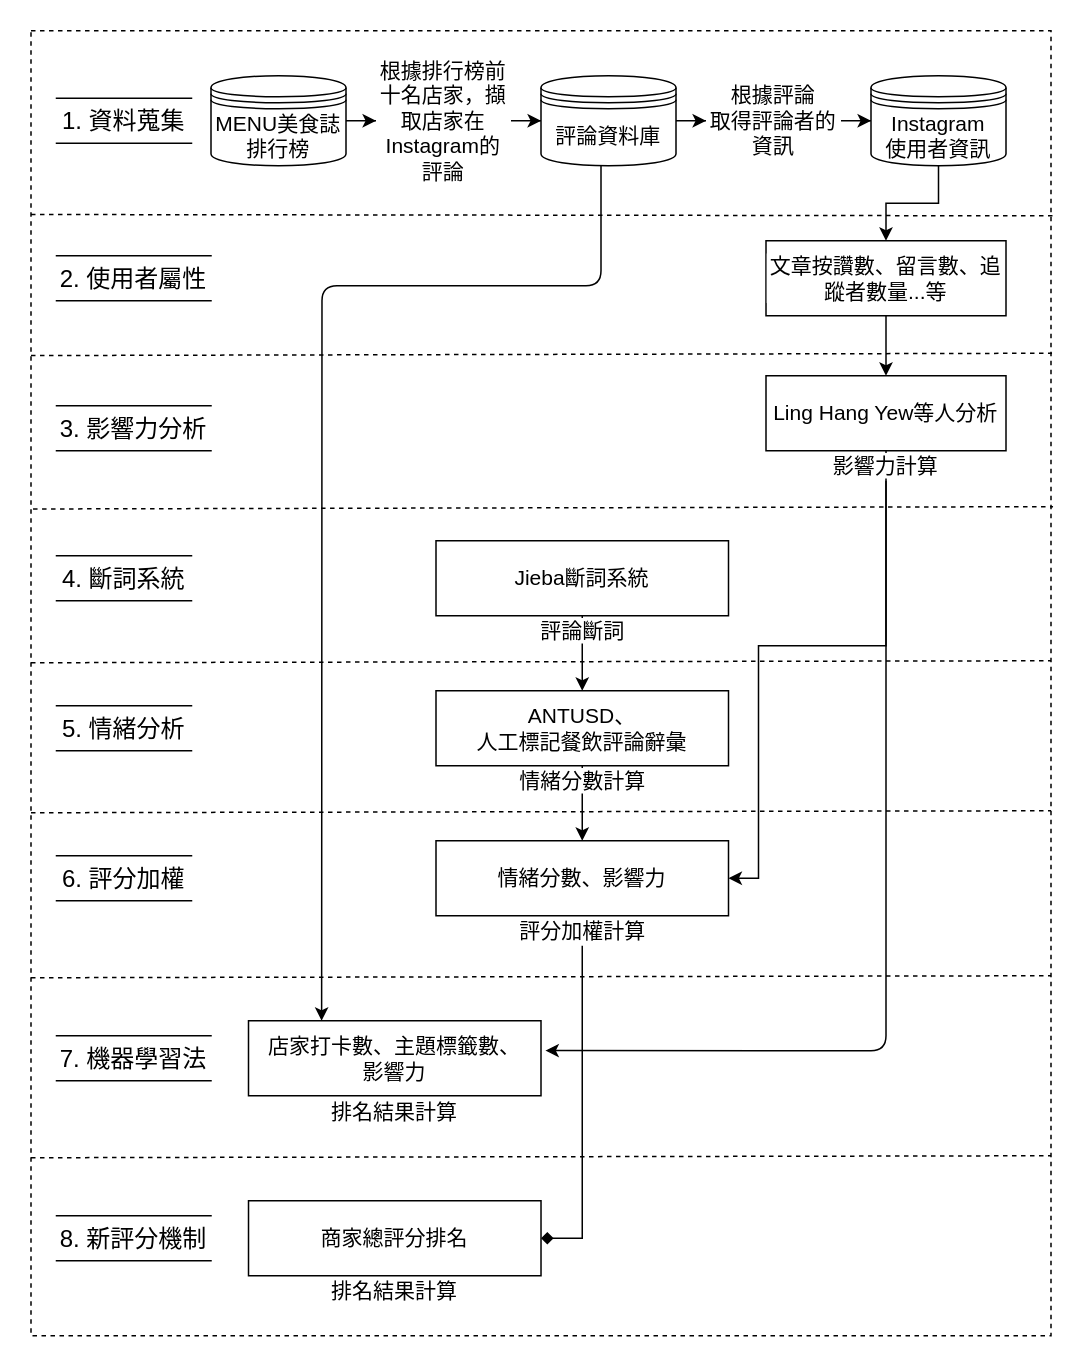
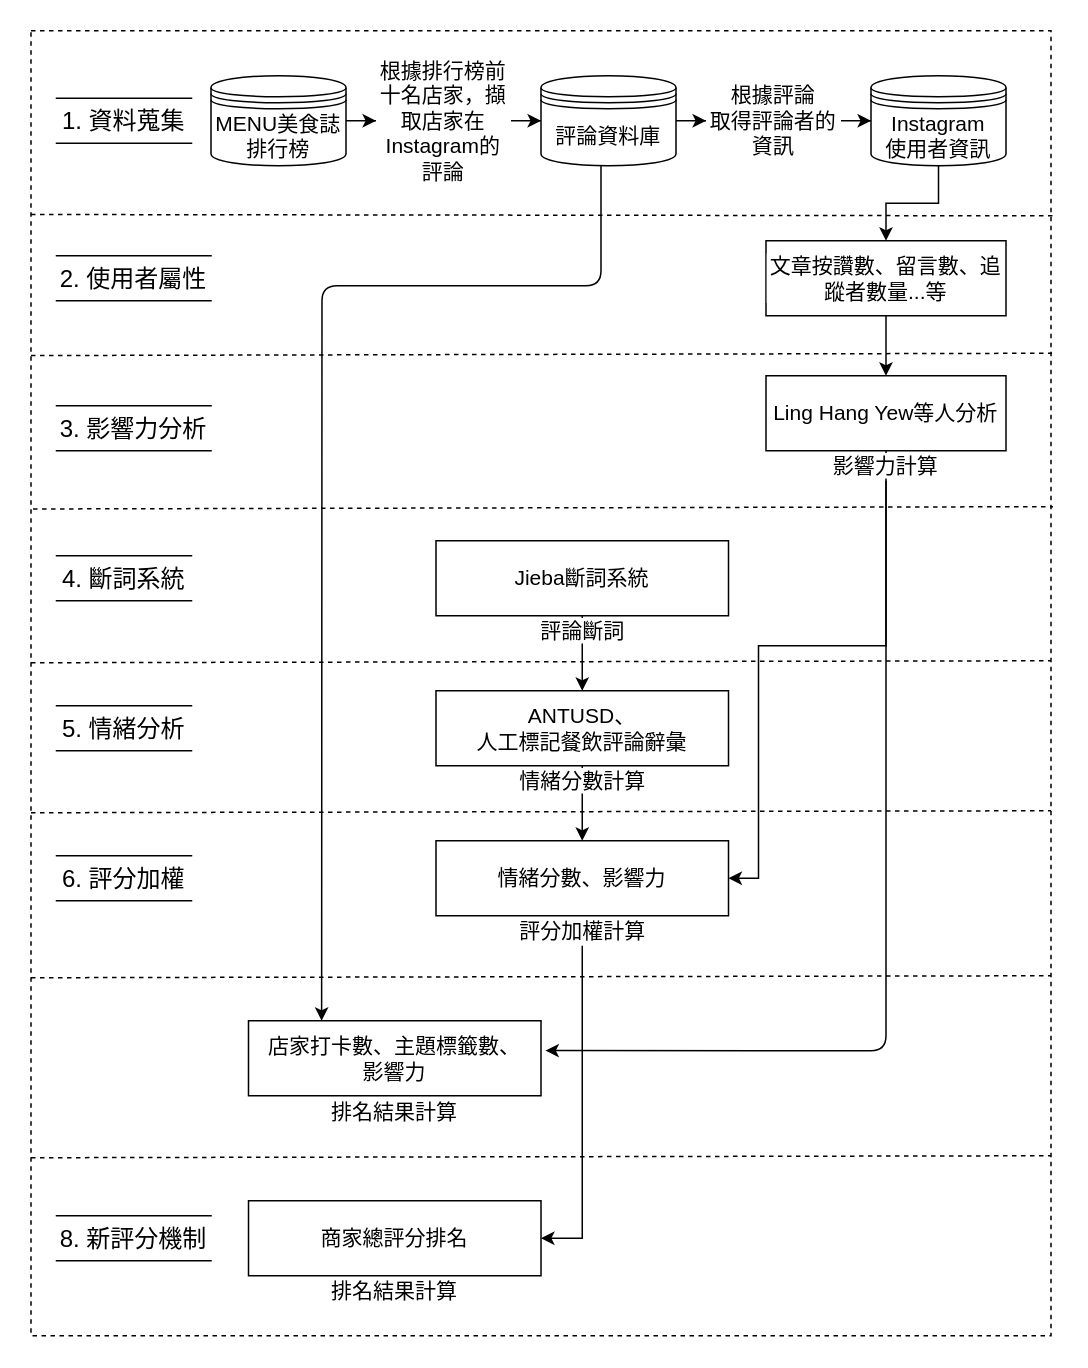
node "7. 機器學習法": removed
edge "評分加權計算" -> "商家總評分排名": arrowhead diamond -> classic
